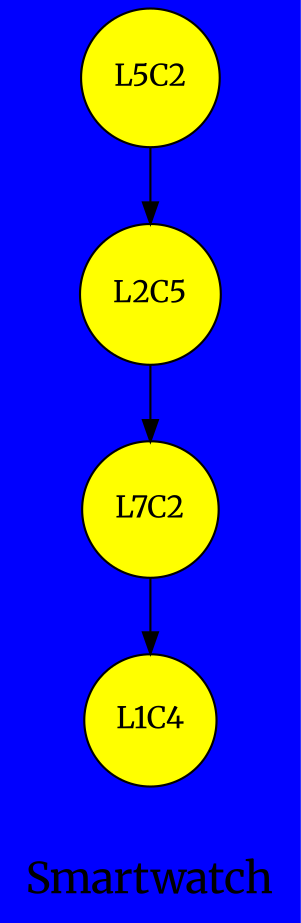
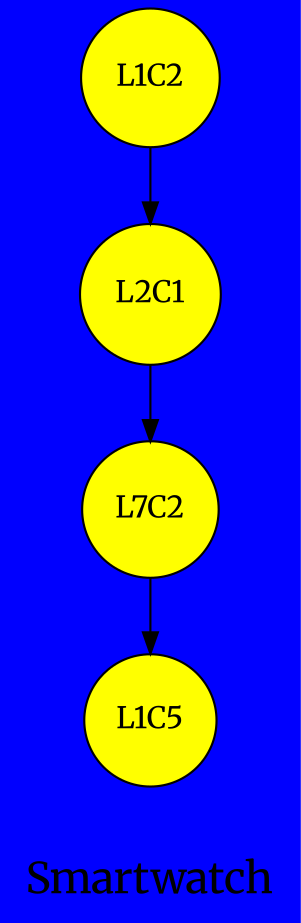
node "L5C2": label "L5C2" -> "L1C2"
node "L2C5": label "L2C5" -> "L2C1"
node "L1C4": label "L1C4" -> "L1C5"
